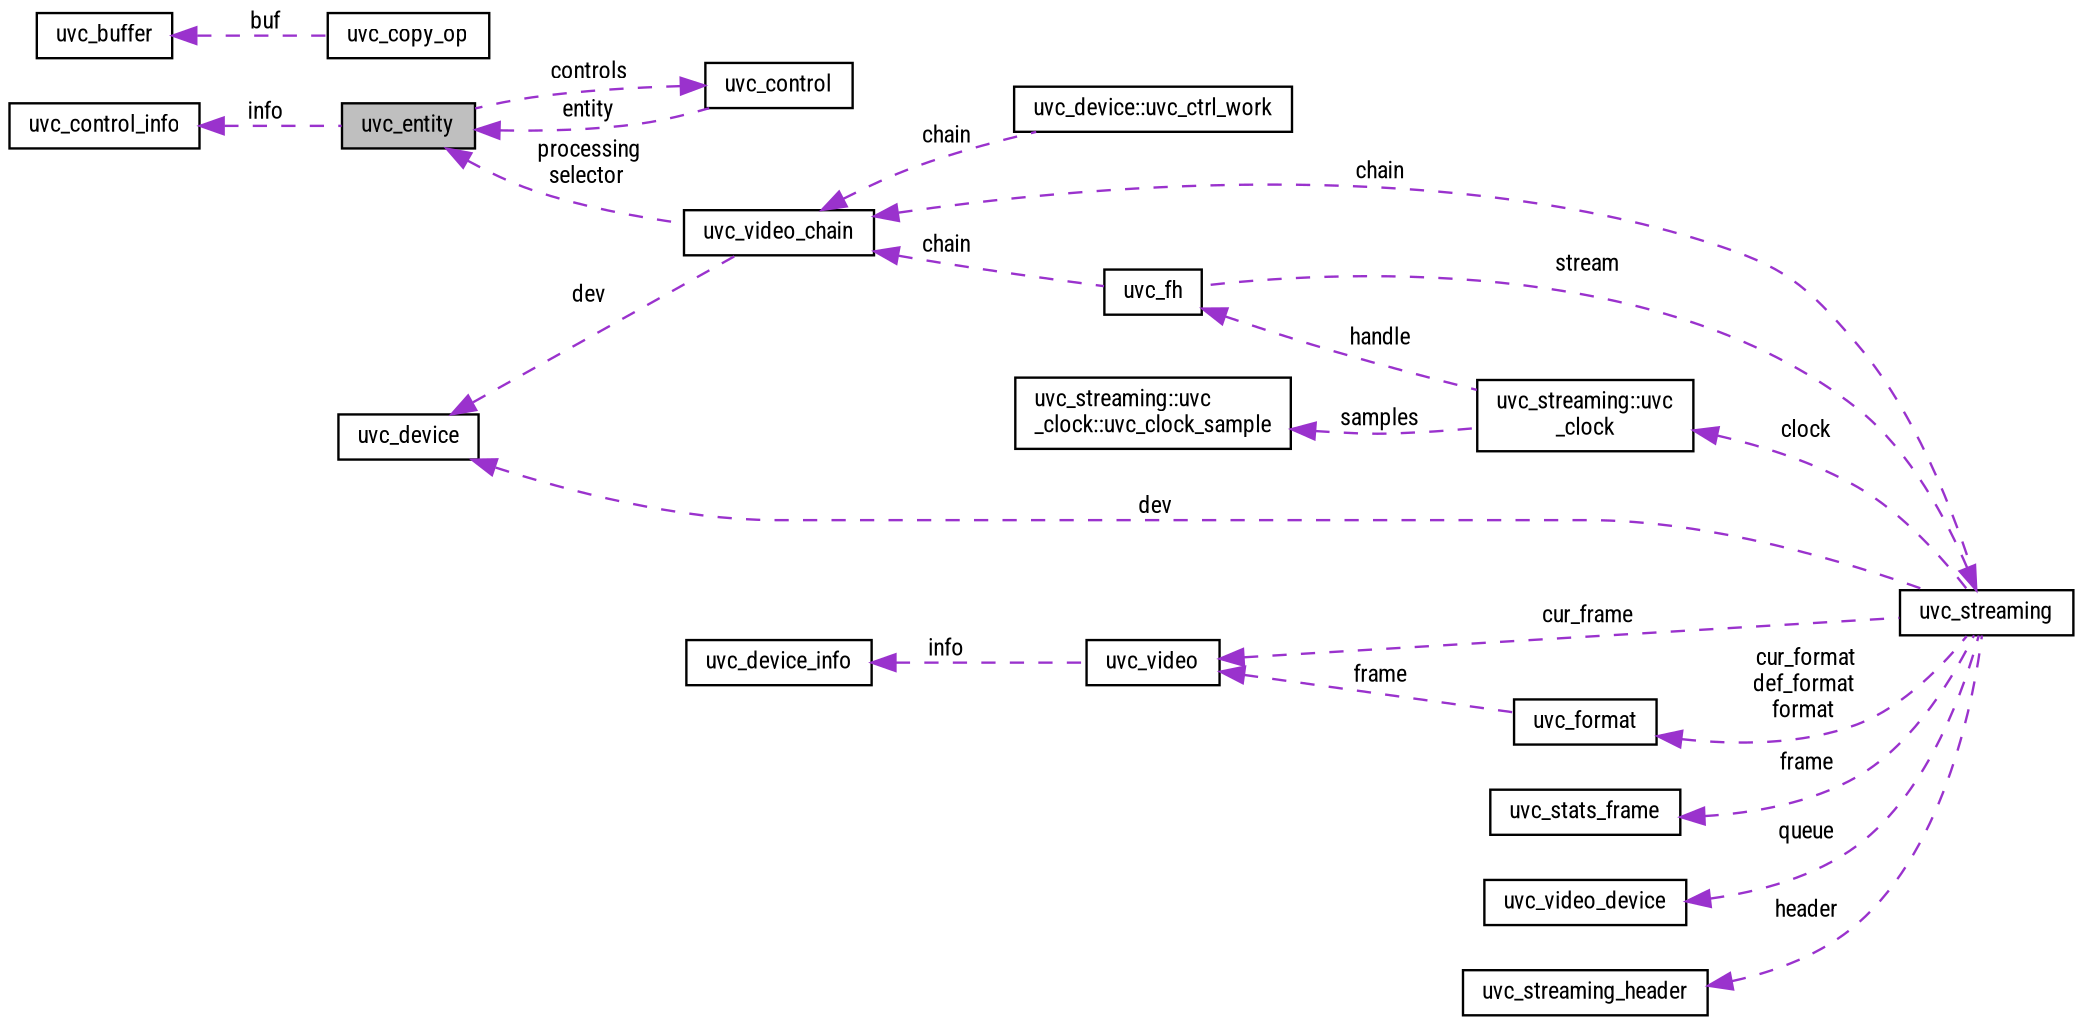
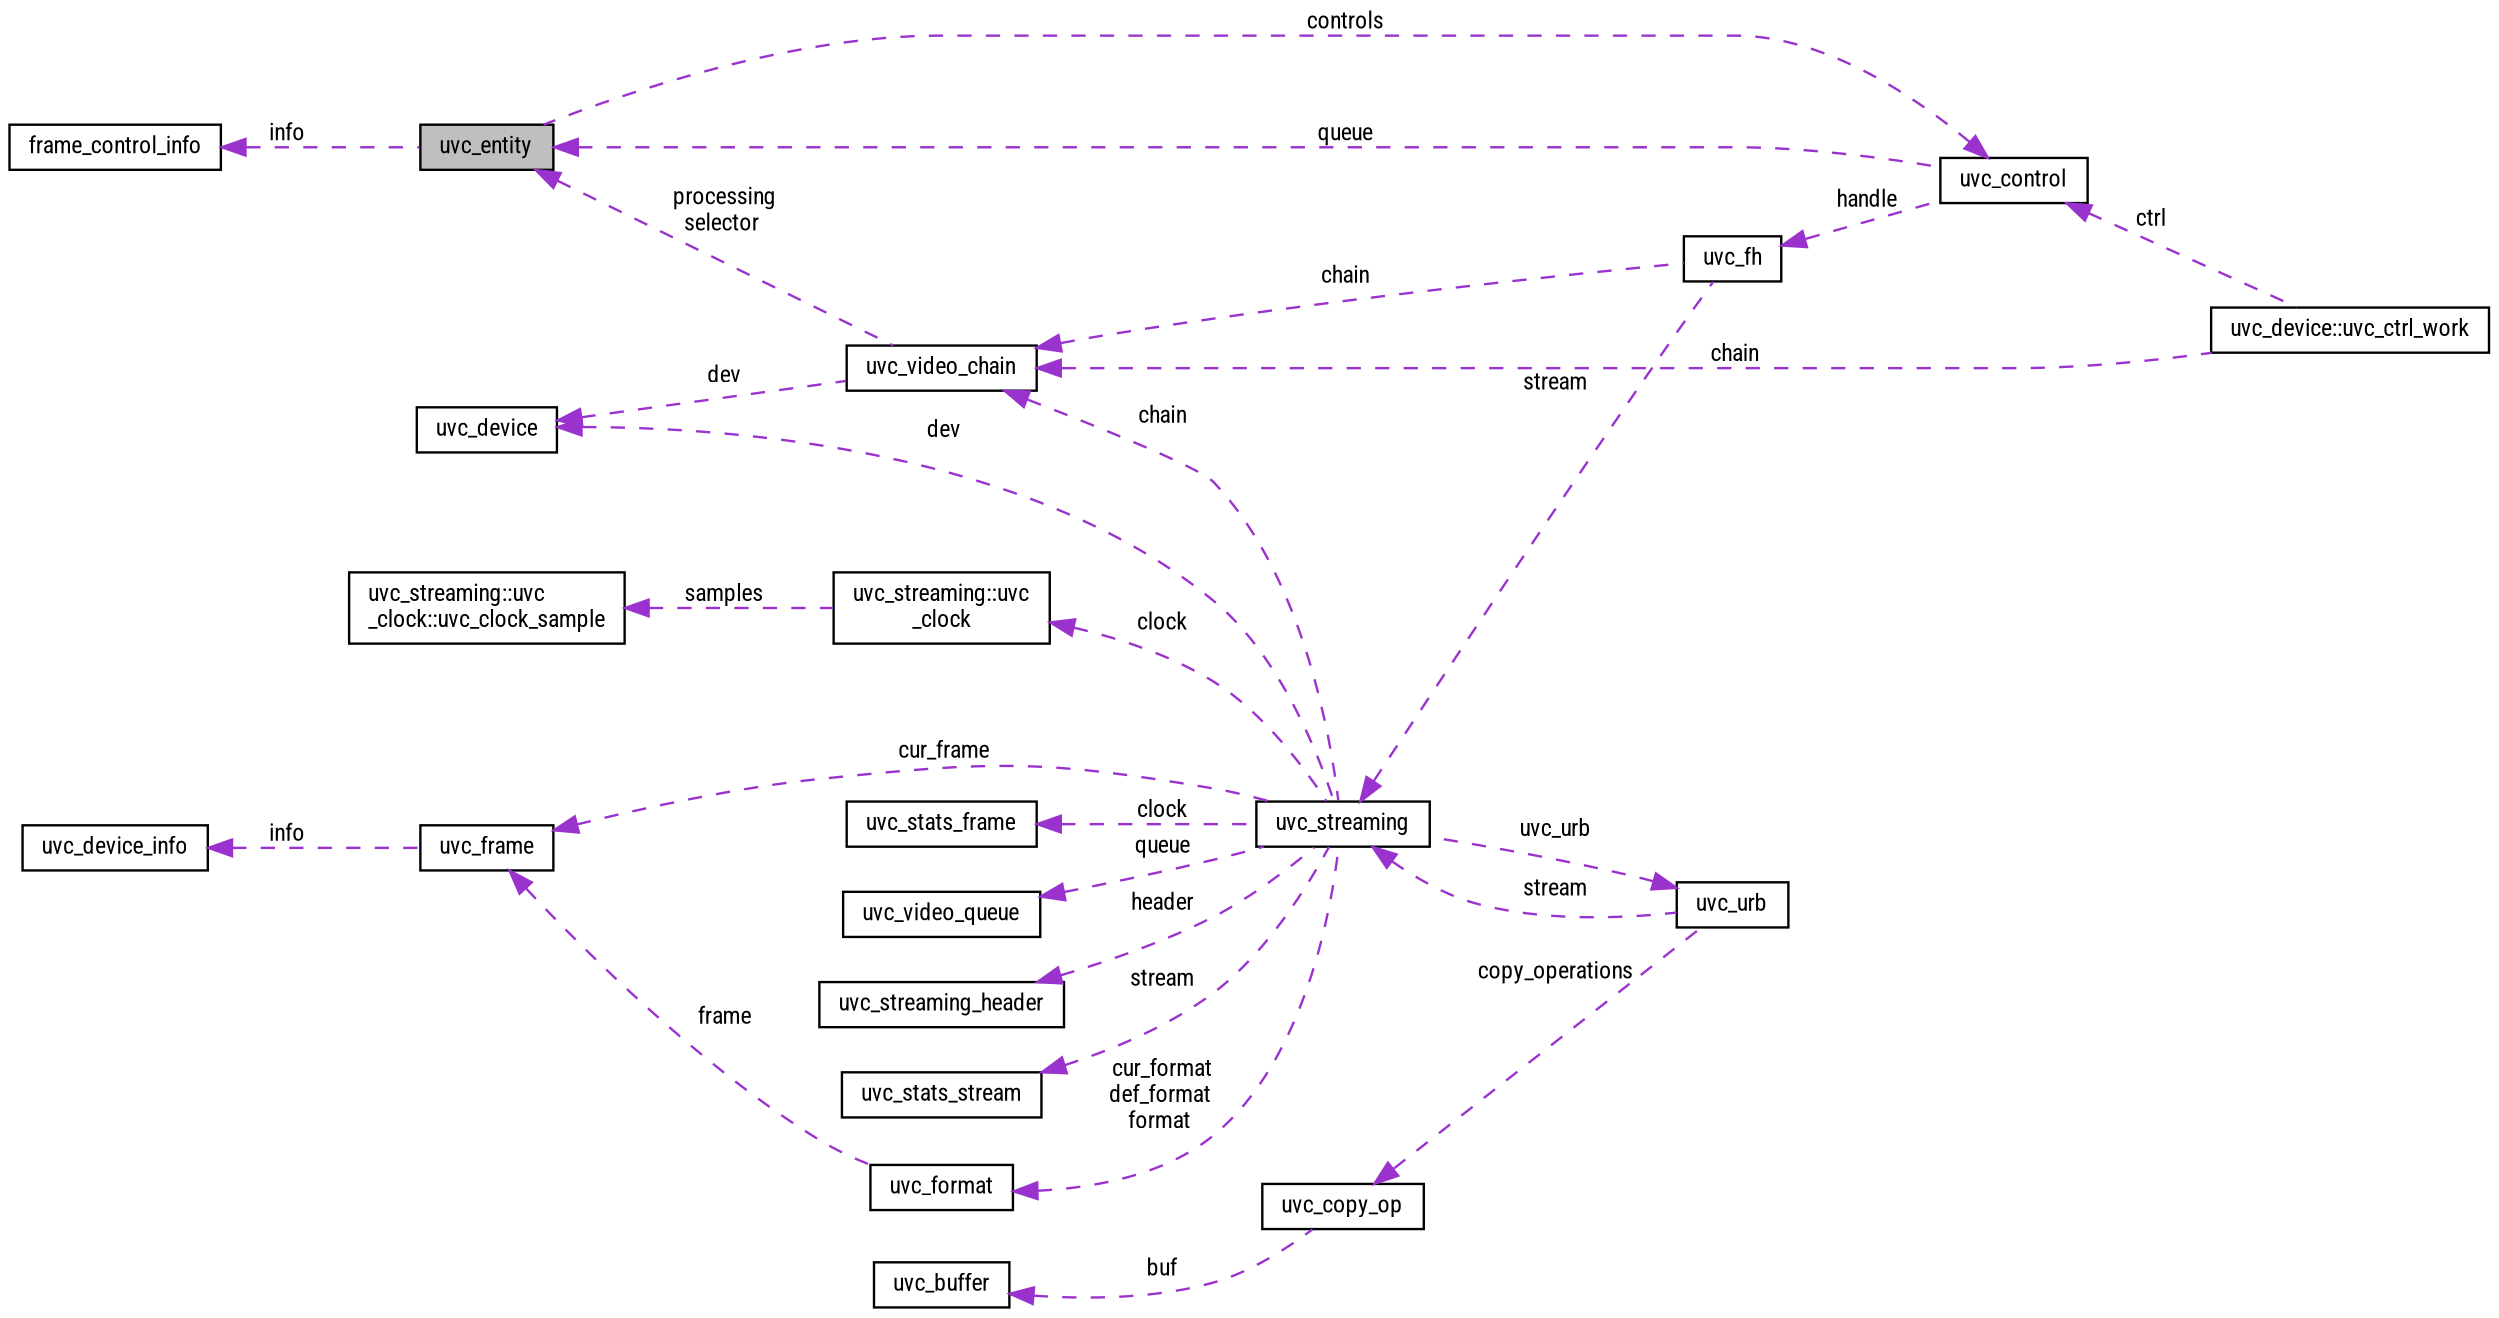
edge "uvc_control" -> "uvc_entity": label " entity" -> " queue"
node "uvc_control_info": label "uvc_control_info" -> "frame_control_info"
edge "uvc_device::uvc_ctrl_work" -> "uvc_control": added, label "ctrl"
edge "uvc_streaming::uvc _clock" -> "uvc_fh": now "uvc_control" -> "uvc_fh"
node "uvc_video": label "uvc_video" -> "uvc_frame"
edge "uvc_streaming" -> "uvc_stats_frame": label " frame" -> " clock"
node "uvc_video_device": label "uvc_video_device" -> "uvc_video_queue"
node "uvc_urb": added
node "uvc_stats_stream": added
